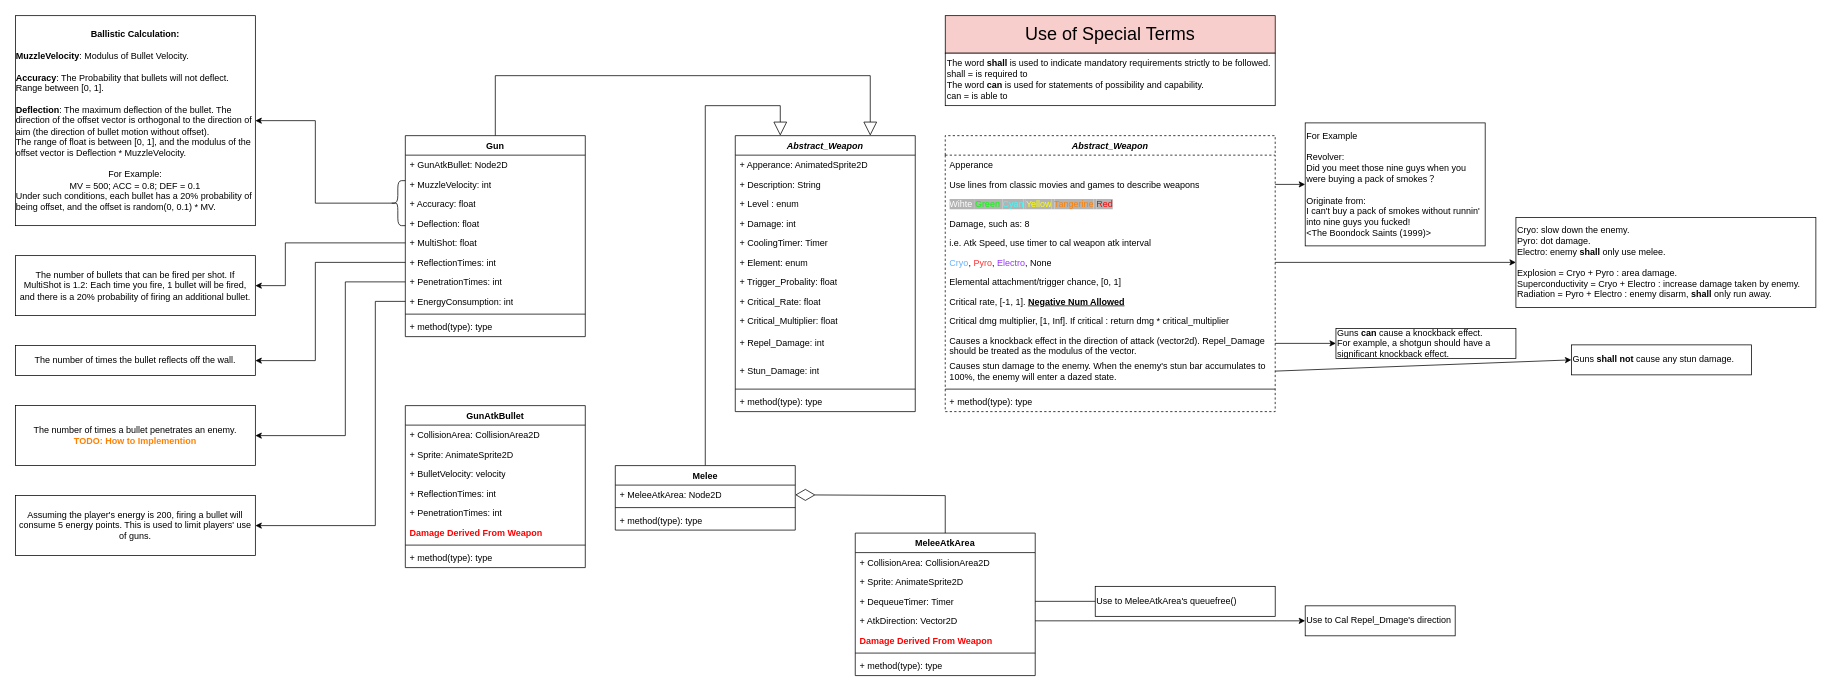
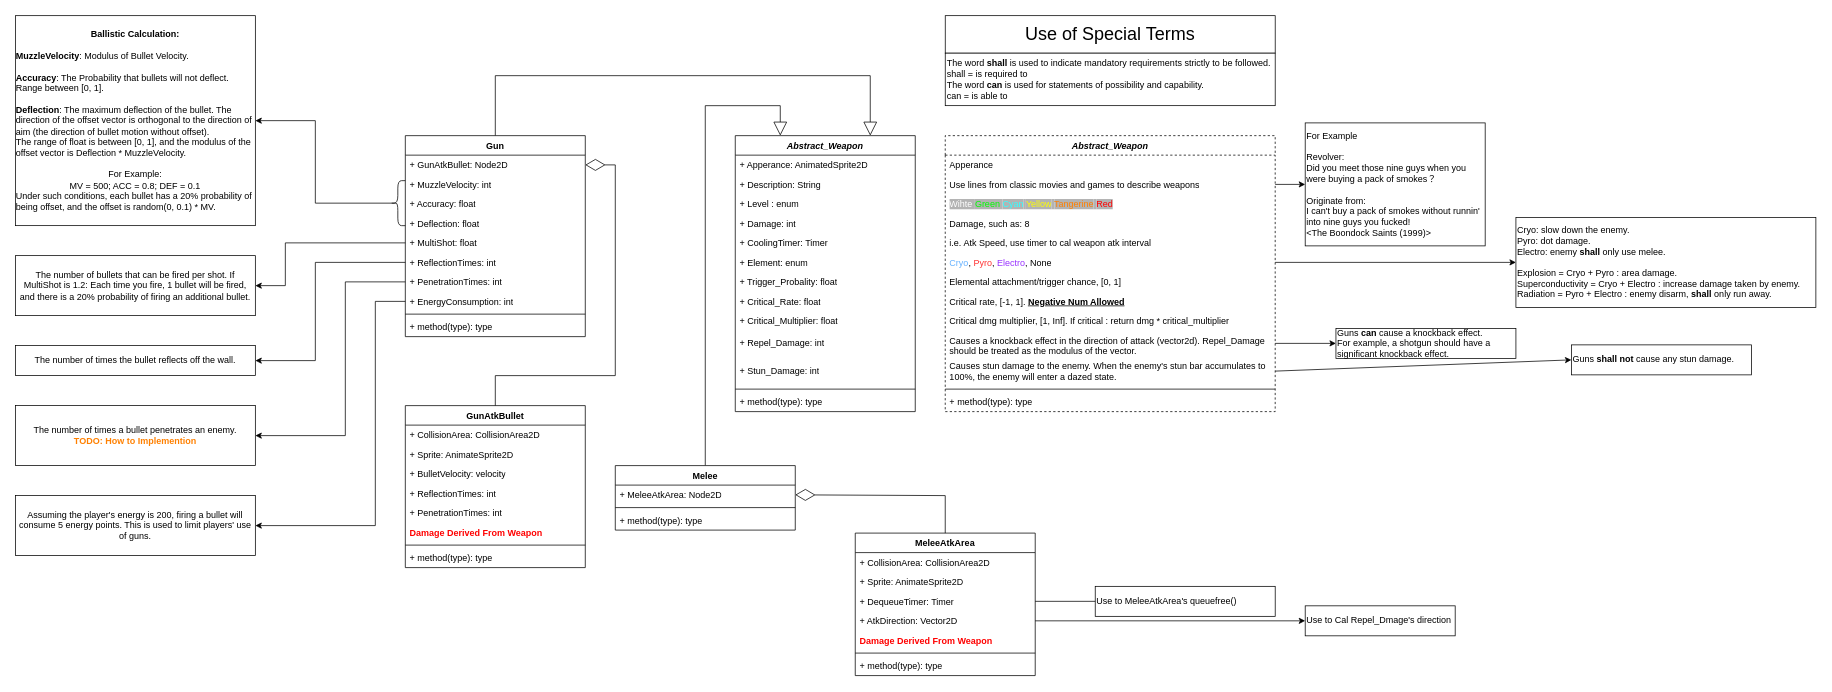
node "Use of Special Terms": fillcolor #f8cecc -> #ffffff
edge "GunAtkBullet" -> "+ GunAtkBullet: Node2D": added
